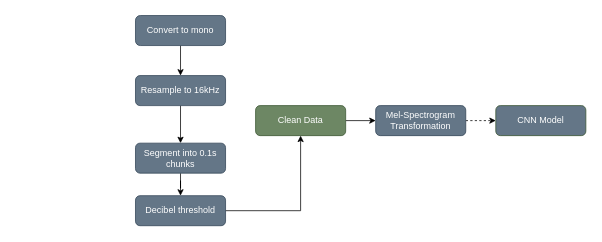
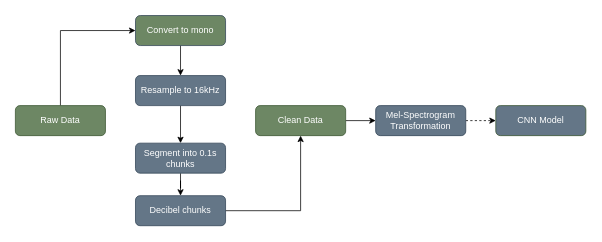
node "Convert to mono": fillcolor #647687 -> #6d8764
edge "Raw Data" -> "Convert to mono": added
node "Raw Data": added
node "Decibel threshold": label "Decibel threshold" -> "Decibel chunks"
